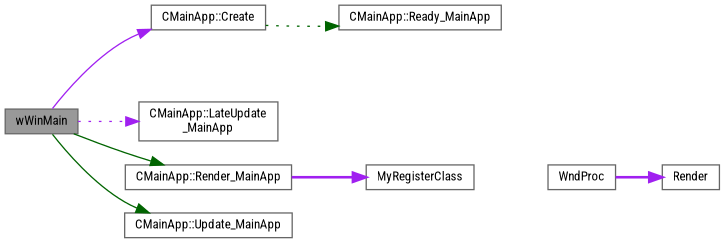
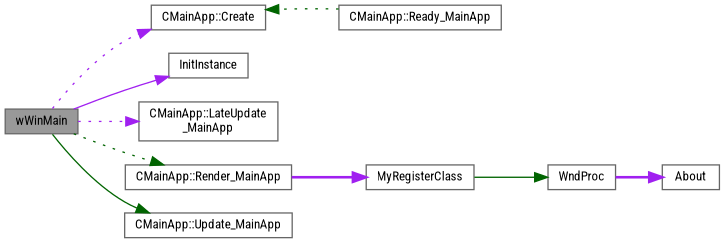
edge "CMainApp::Create" -> "CMainApp::Ready_MainApp": reversed
edge "wWinMain" -> "CMainApp::Create": style solid -> dotted
node "InitInstance": added
edge "wWinMain" -> "CMainApp::Render_MainApp": style solid -> dotted
edge "MyRegisterClass" -> "WndProc": added
node "Render": label "Render" -> "About"
